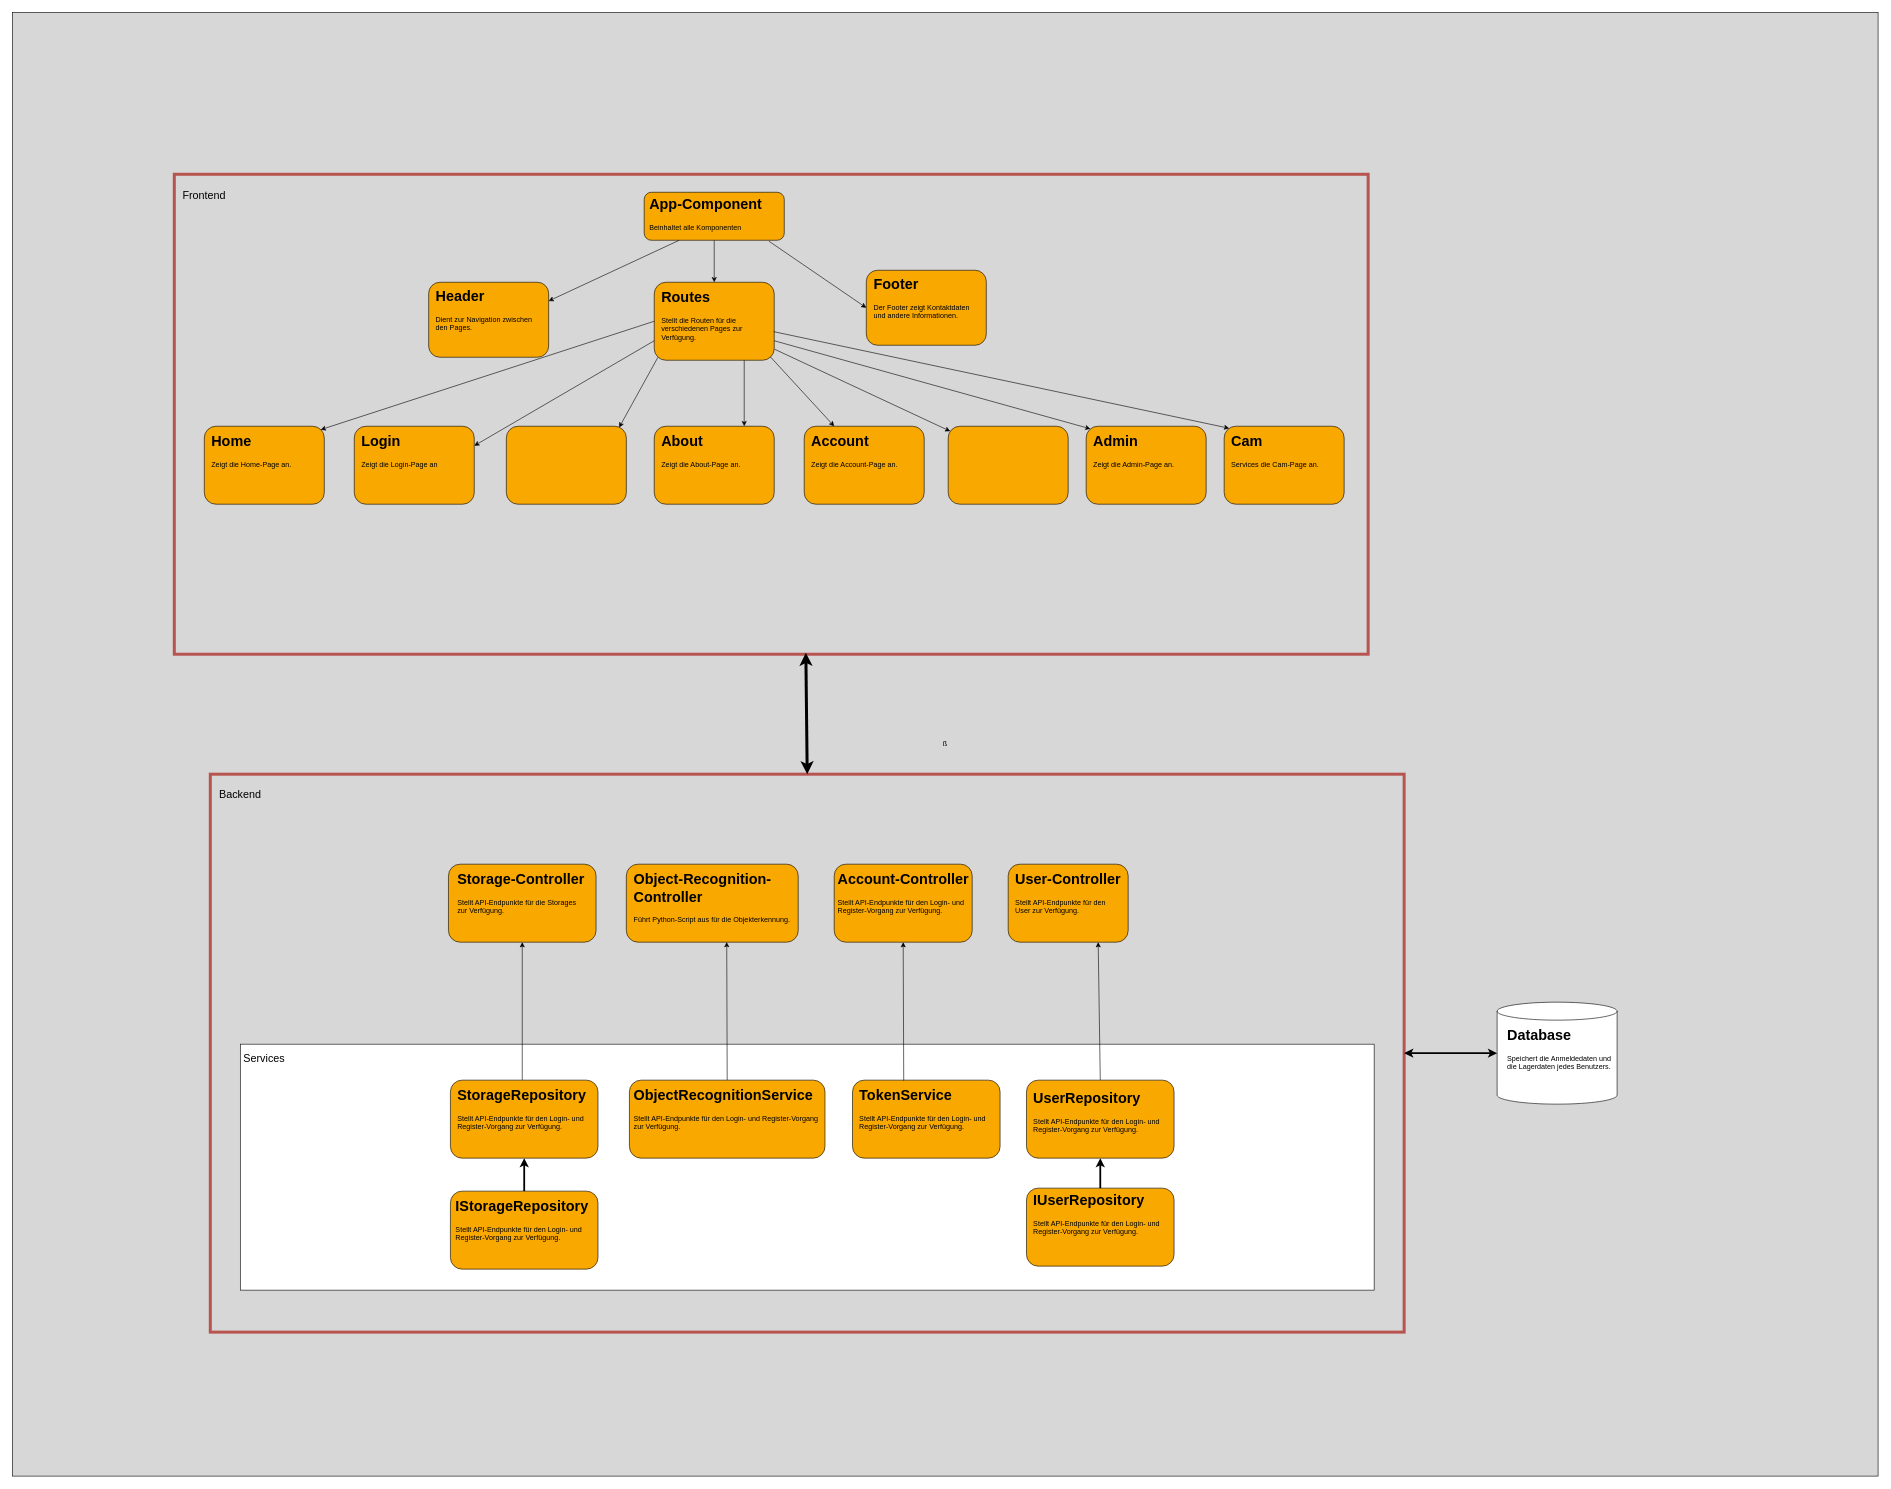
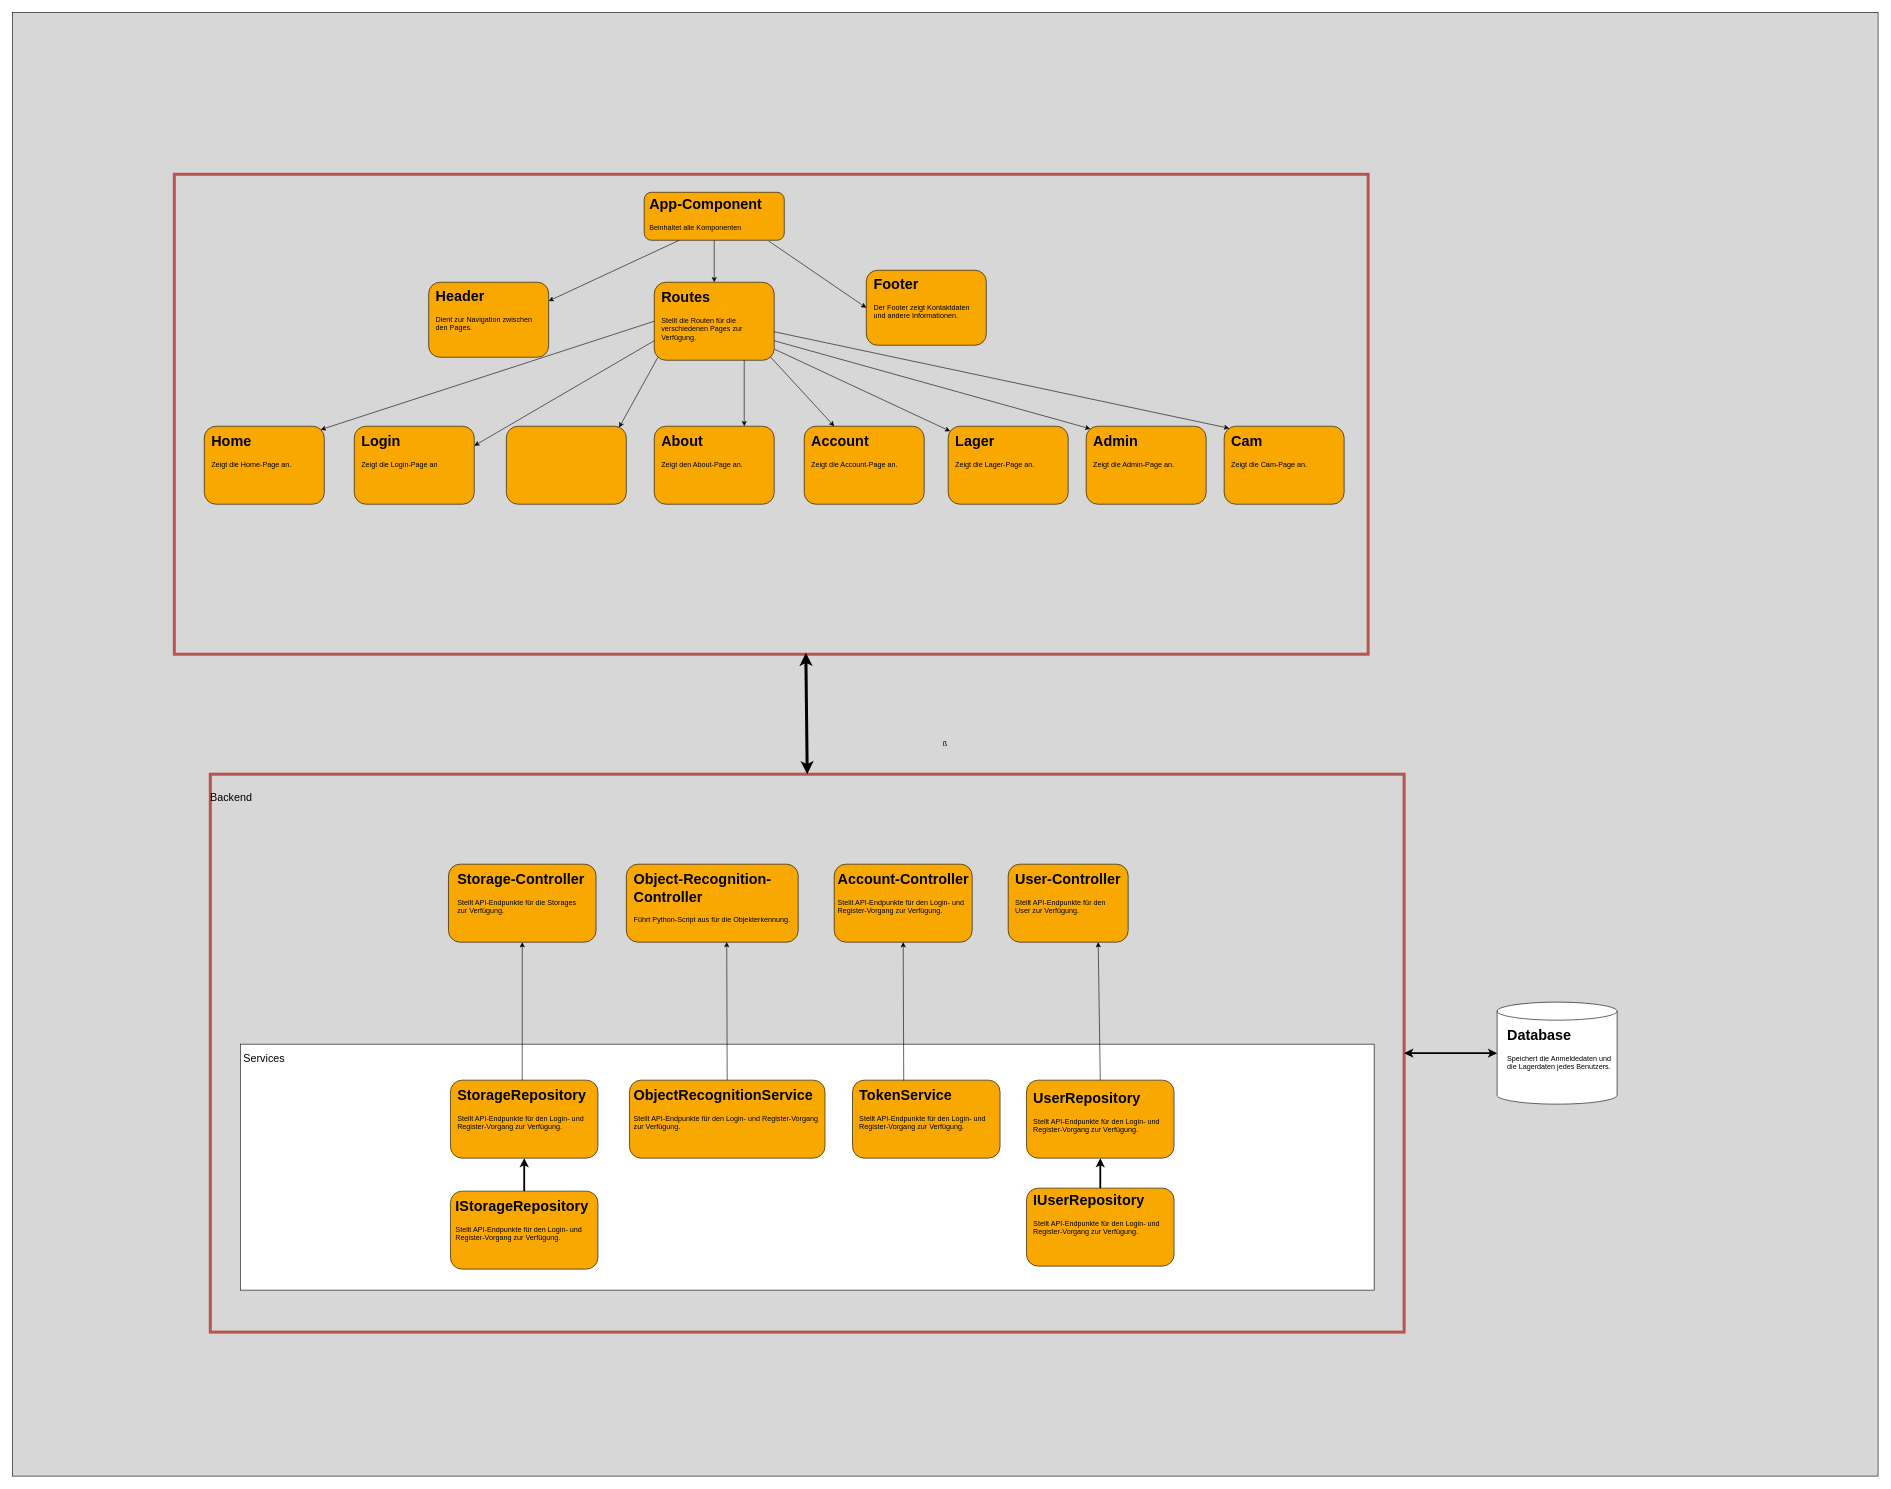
node "Frontend": removed
node "AboutZeigt die About-Page an.": label "AboutZeigt die About-Page an." -> "AboutZeigt den About-Page an."
node "CamServices die Cam-Page an.": label "CamServices die Cam-Page an." -> "CamZeigt die Cam-Page an."
node "LagerZeigt die Lager-Page an.": added
node "Backend": moved (240, 795) -> (231, 798)
